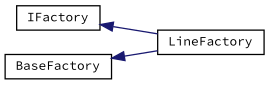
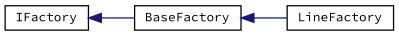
edge "LineFactory" -> "IFactory": now "BaseFactory" -> "IFactory"
